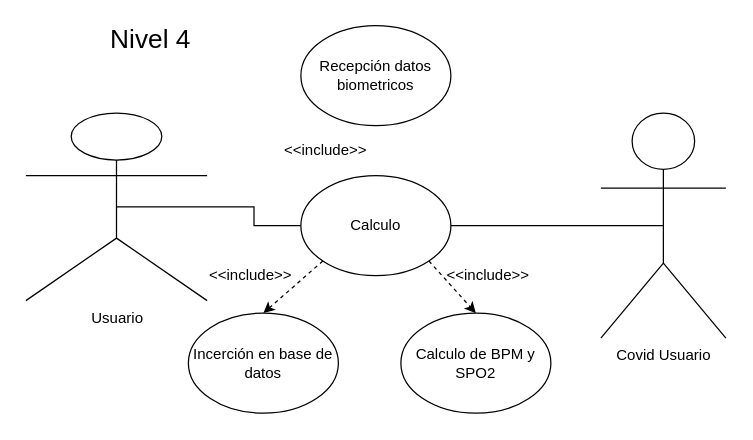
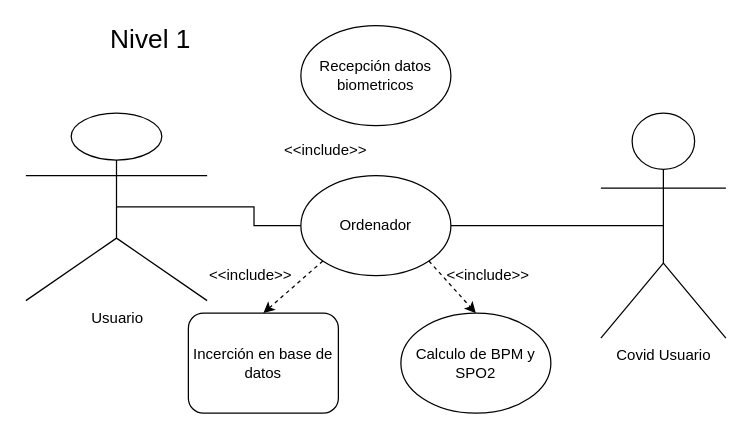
node "Nivel 4": label "Nivel 4" -> "Nivel 1"
node "Calculo": label "Calculo" -> "Ordenador"
node "Incerción en base de datos": shape ellipse -> rounded rectangle
